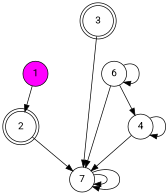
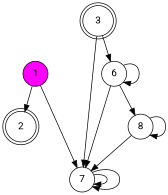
edge "3" -> "6": added
node "4": label "4" -> "8"
edge "2" -> "7": now "1" -> "7"
